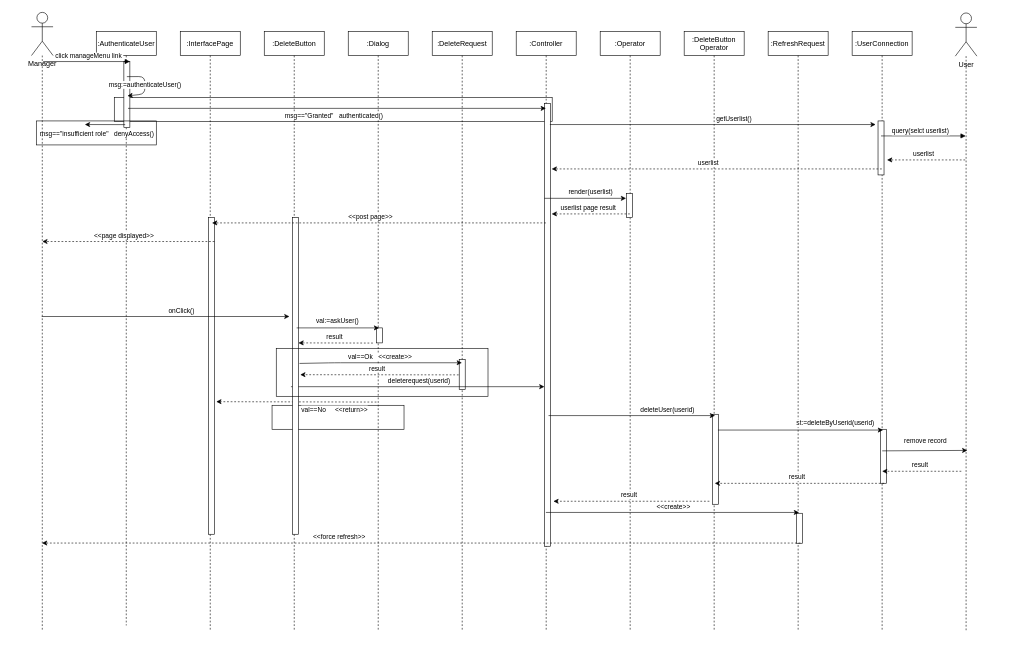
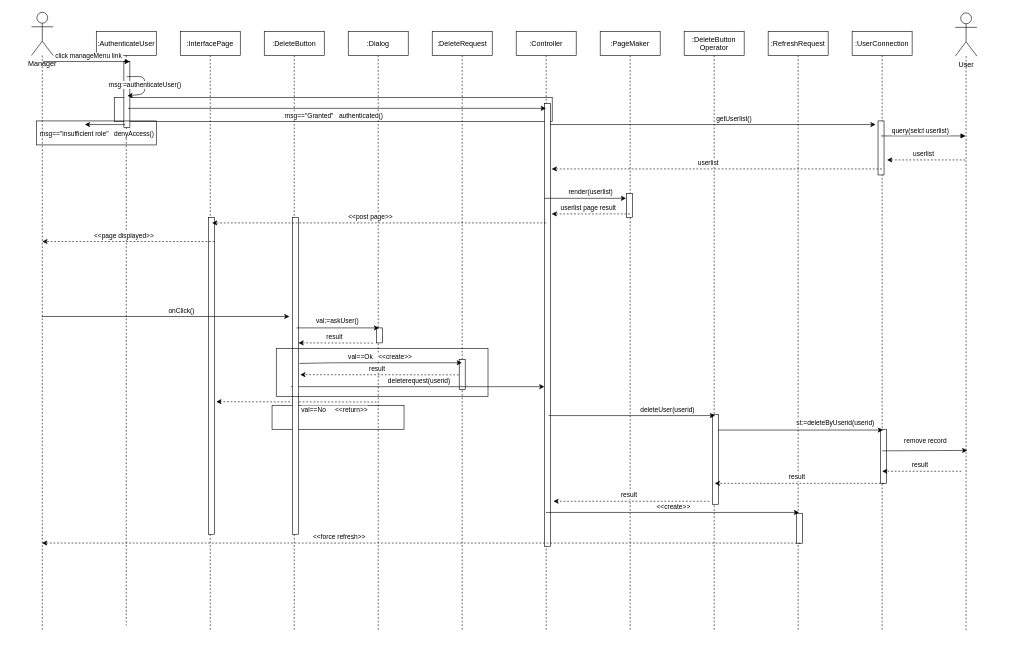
node ":Operator": label ":Operator" -> ":PageMaker"
